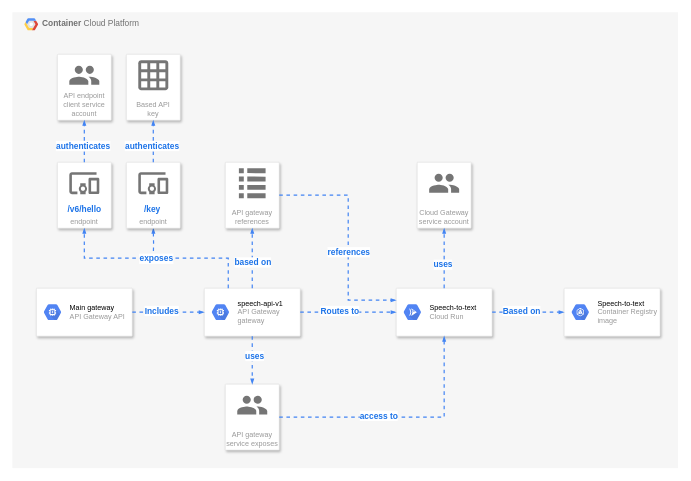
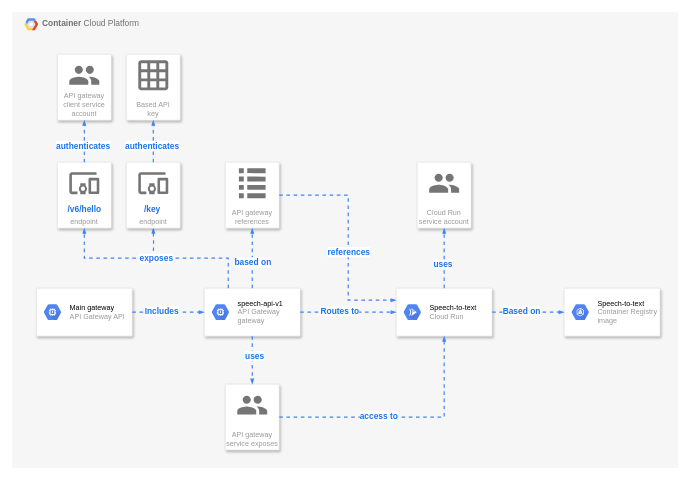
node "API endpoint client service account": label "API endpoint client service account" -> "API gateway client service account"
node "Cloud Gateway service account": label "Cloud Gateway service account" -> "Cloud Run service account"
